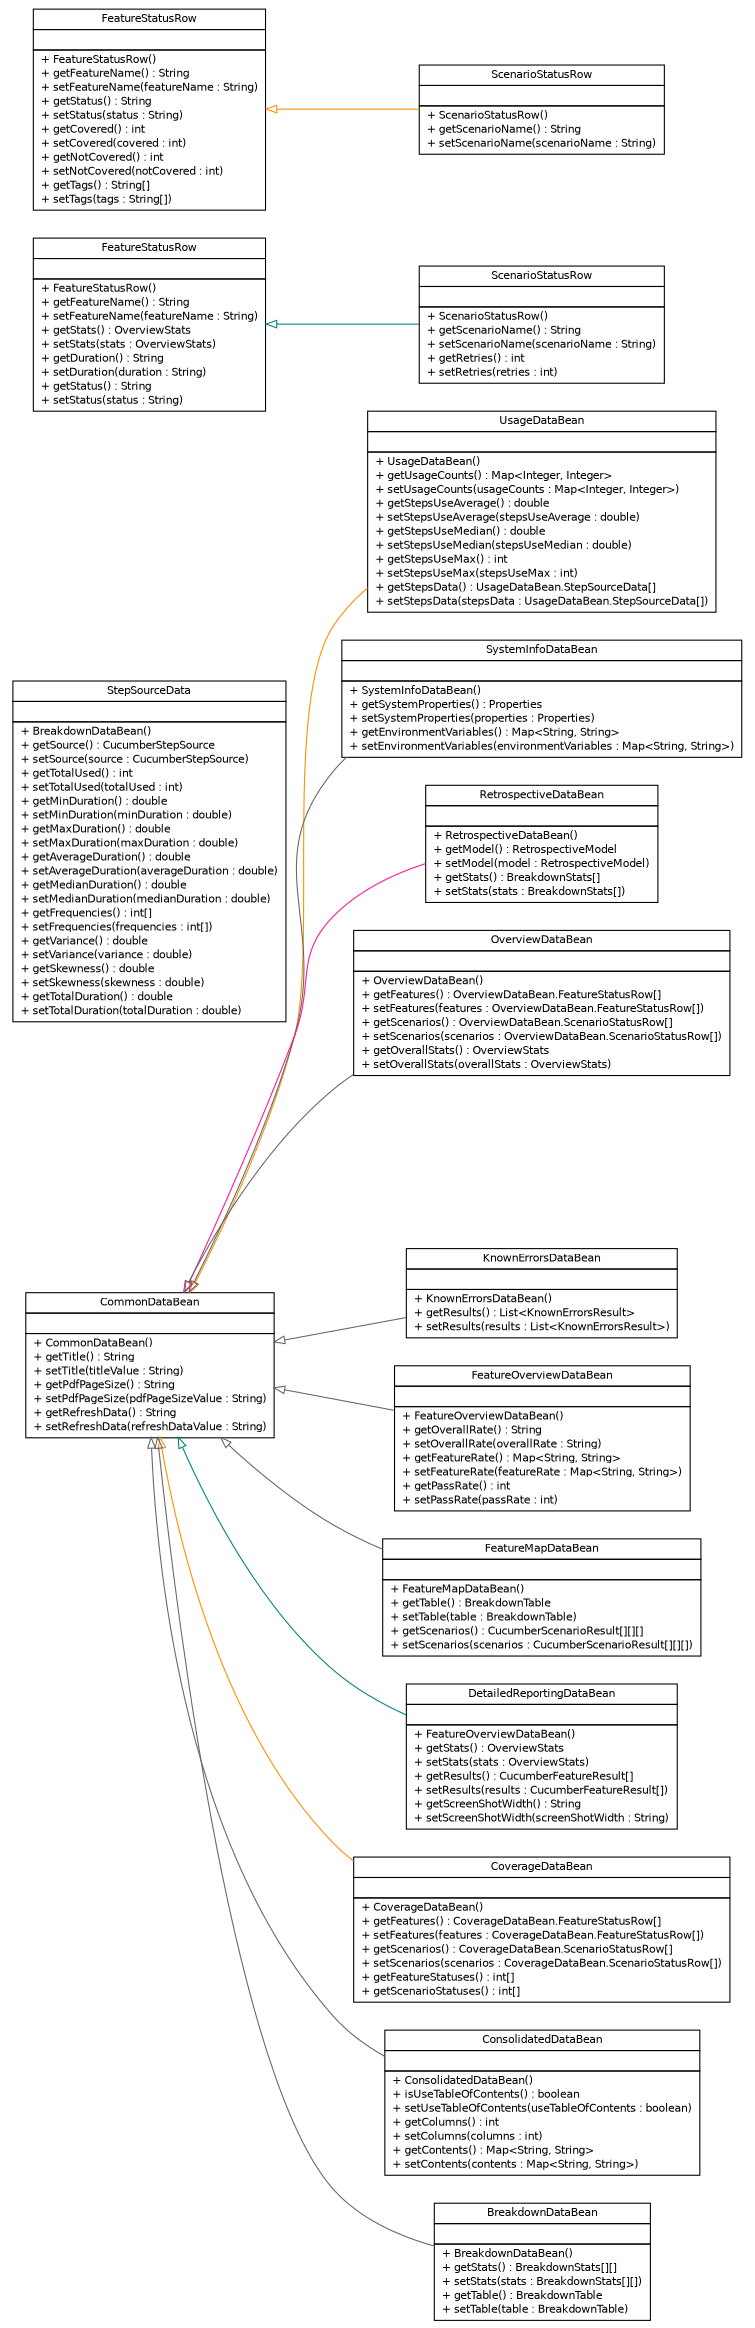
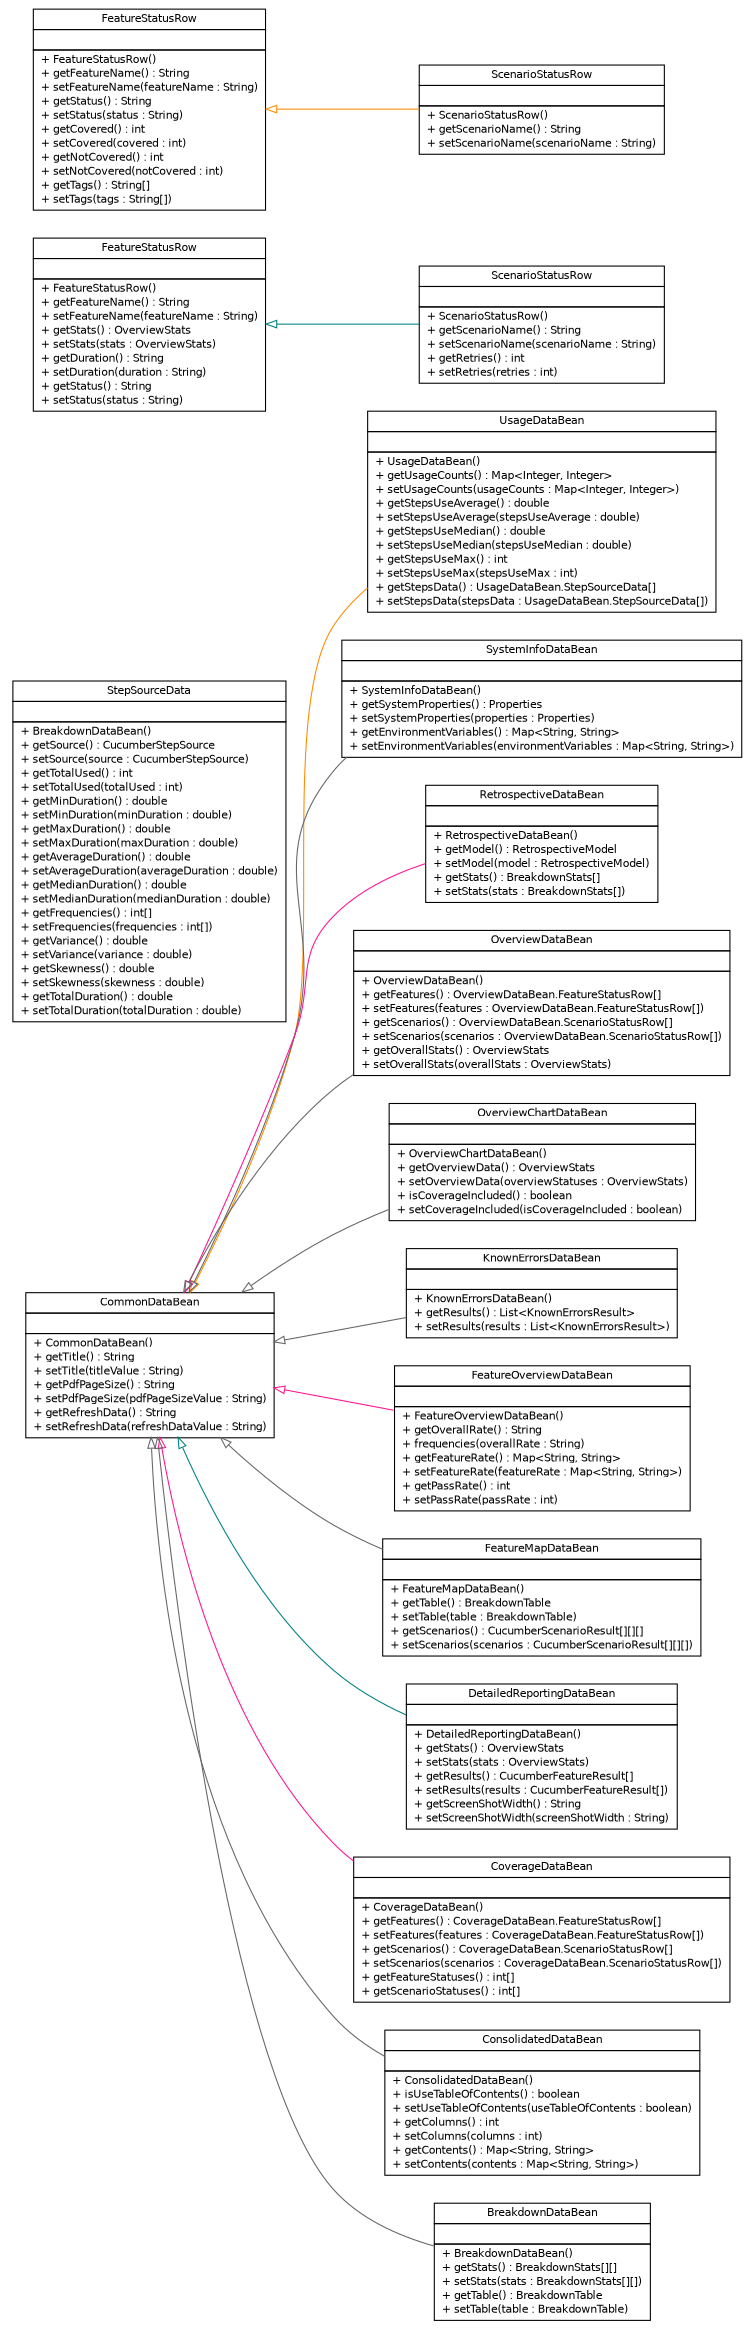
node "OverviewChartDataBean": added
edge "FeatureOverviewDataBean" -> "CommonDataBean": color gray40 -> deeppink
node "FeatureOverviewDataBean": text "+ setOverallRate(overallRate : String)" -> "+ frequencies(overallRate : String)"
edge "CoverageDataBean" -> "CommonDataBean": color darkorange -> deeppink
node "DetailedReportingDataBean": text "+ FeatureOverviewDataBean()" -> "+ DetailedReportingDataBean()"
